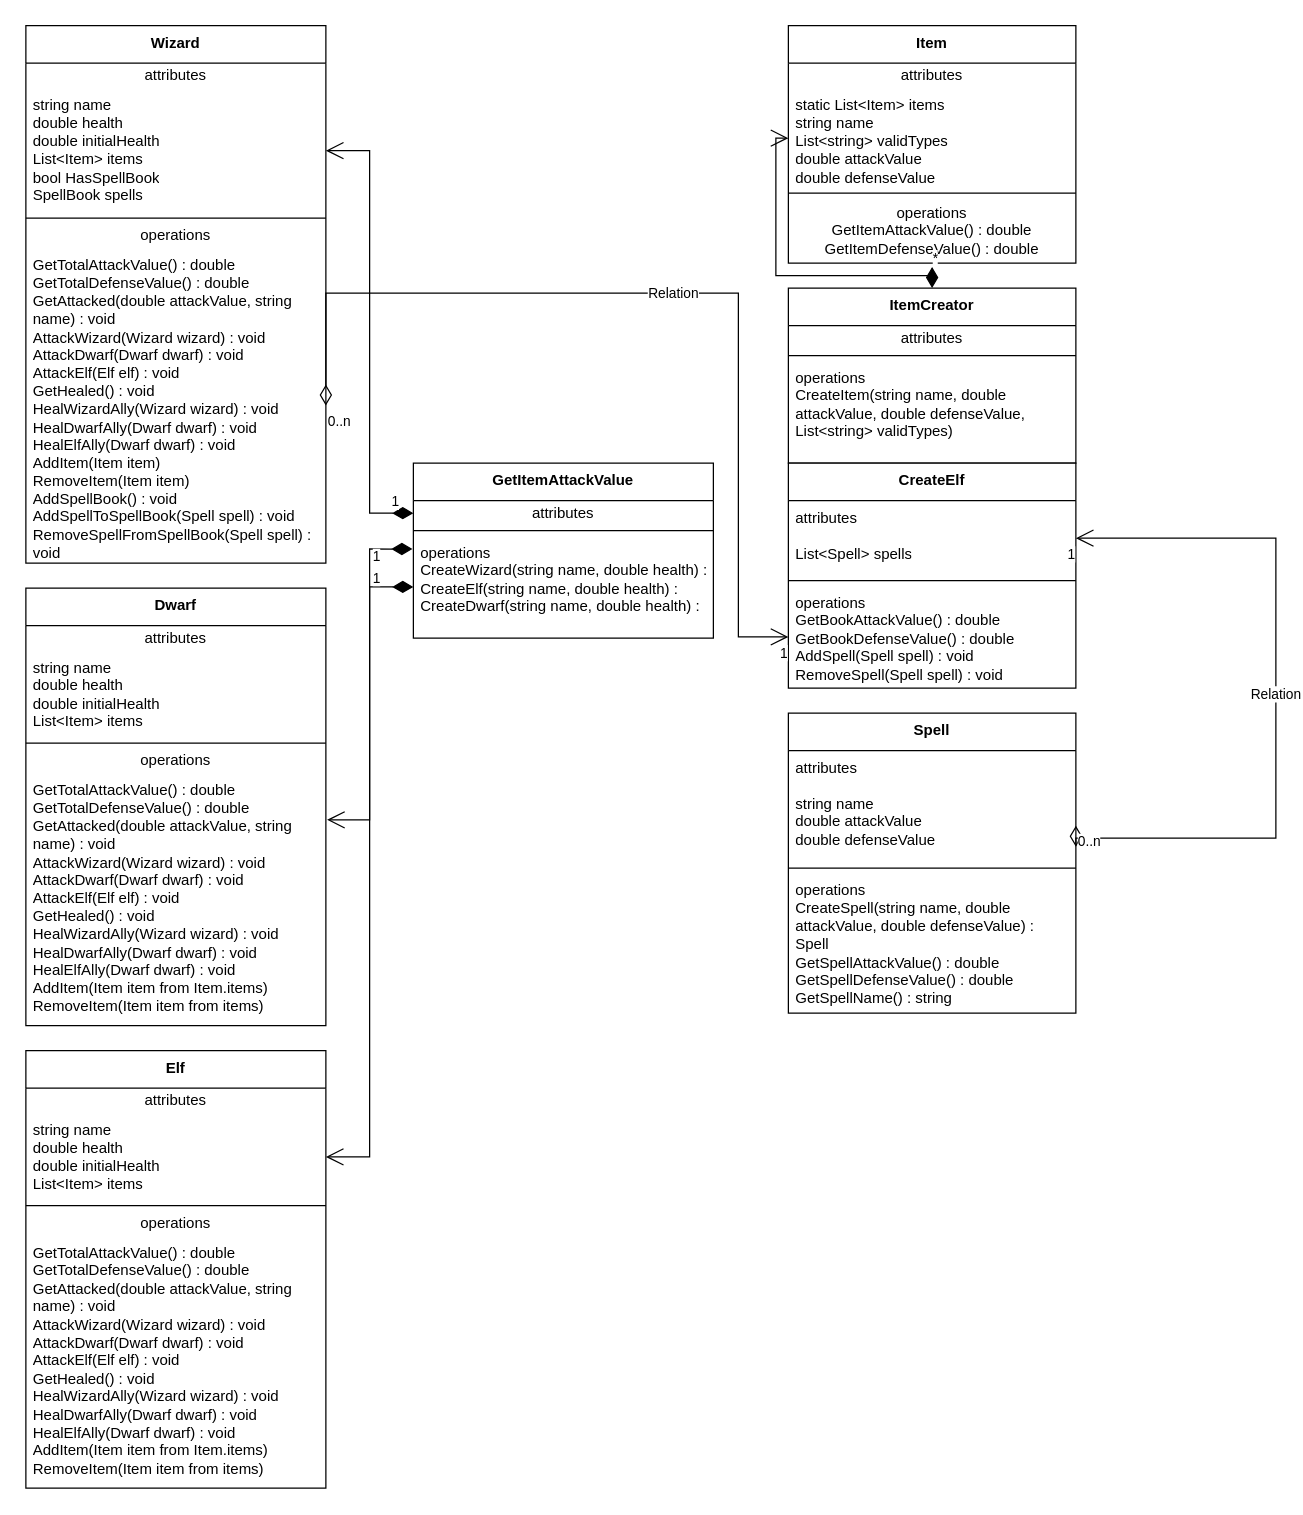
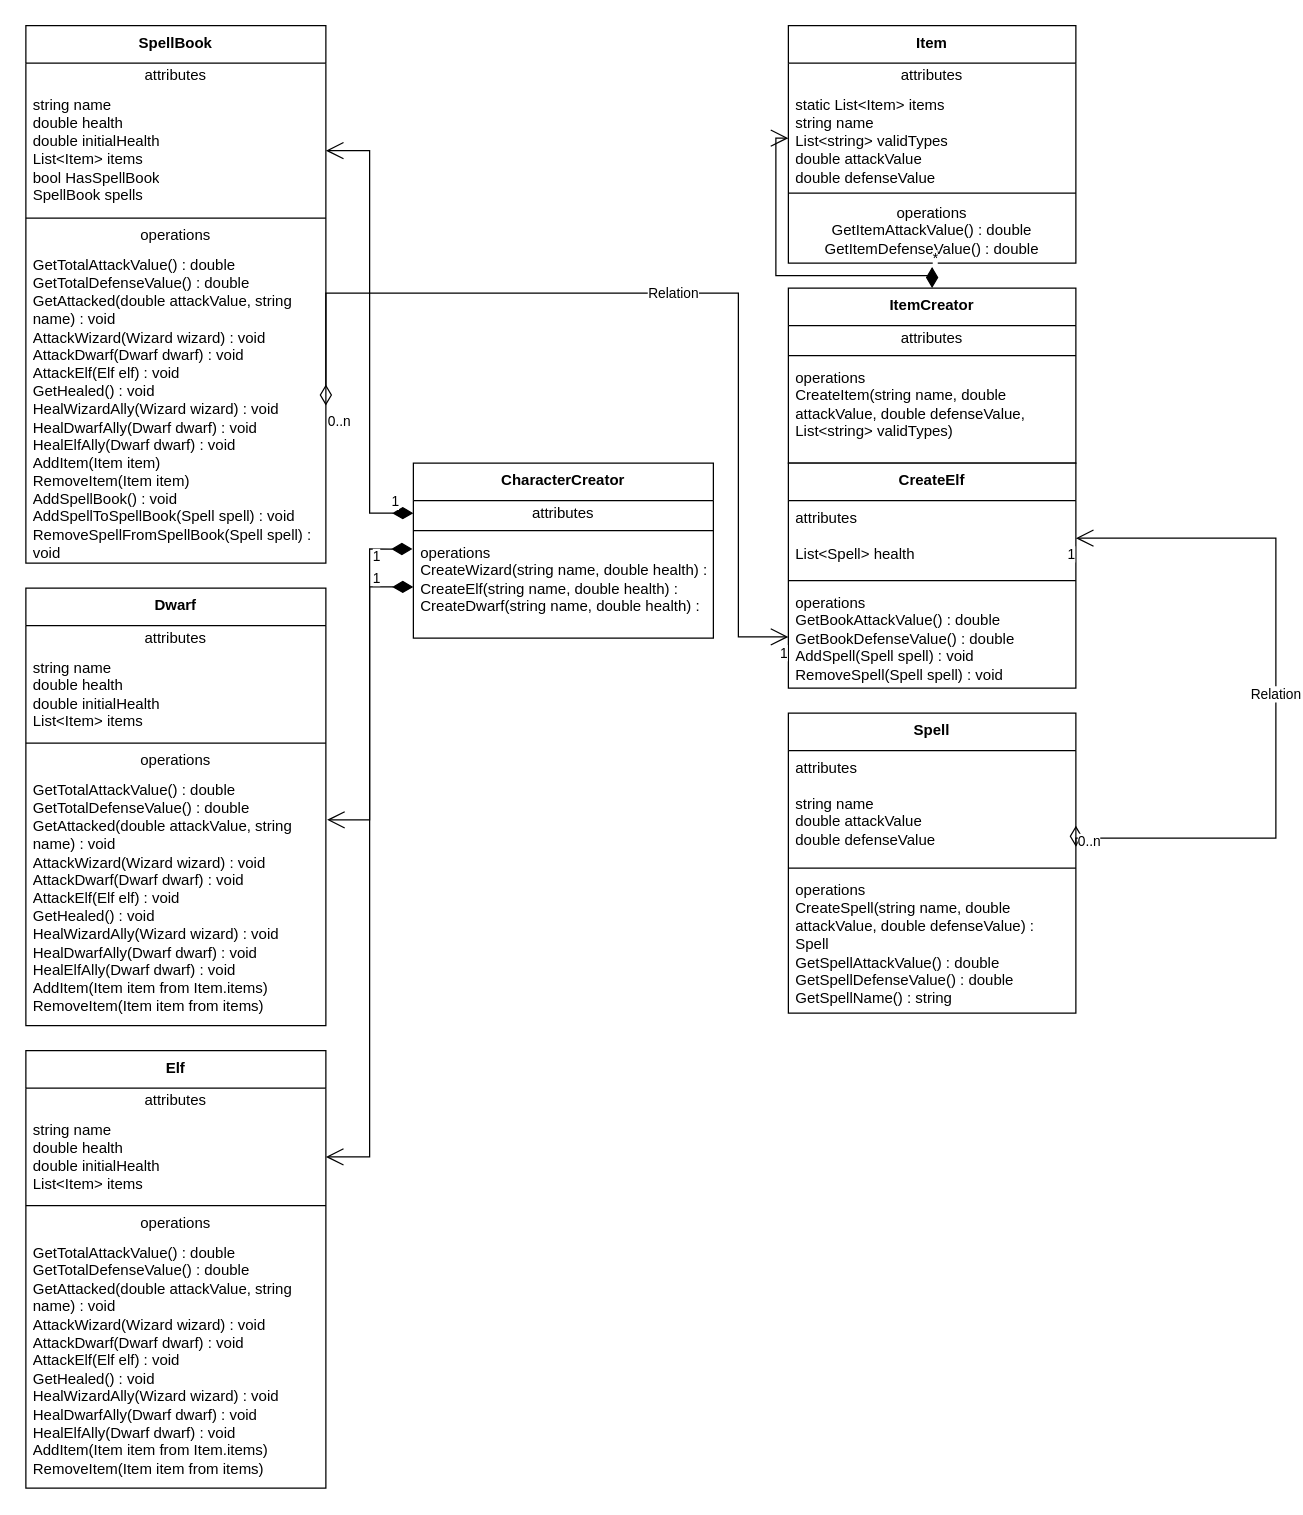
node "Wizard": label "Wizard" -> "SpellBook"
node "GetItemAttackValue": label "GetItemAttackValue" -> "CharacterCreator"
node "attributes List<Spell> spells": label "attributes List<Spell> spells" -> "attributes List<Spell> health"
